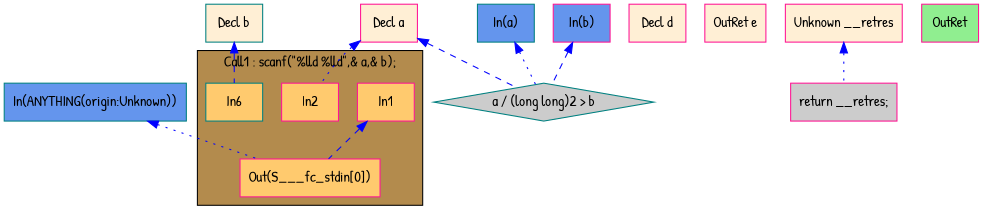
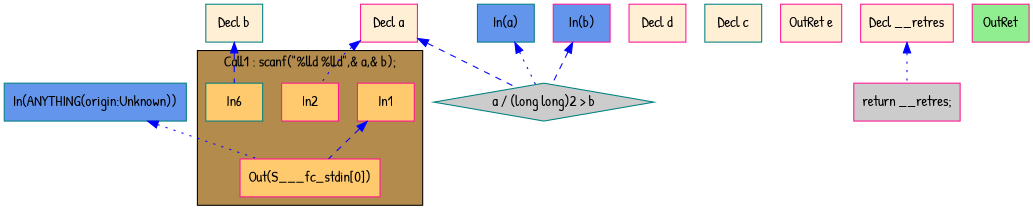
node "Decl c": added
node "Unknown __retres": label "Unknown __retres" -> "Decl __retres"
